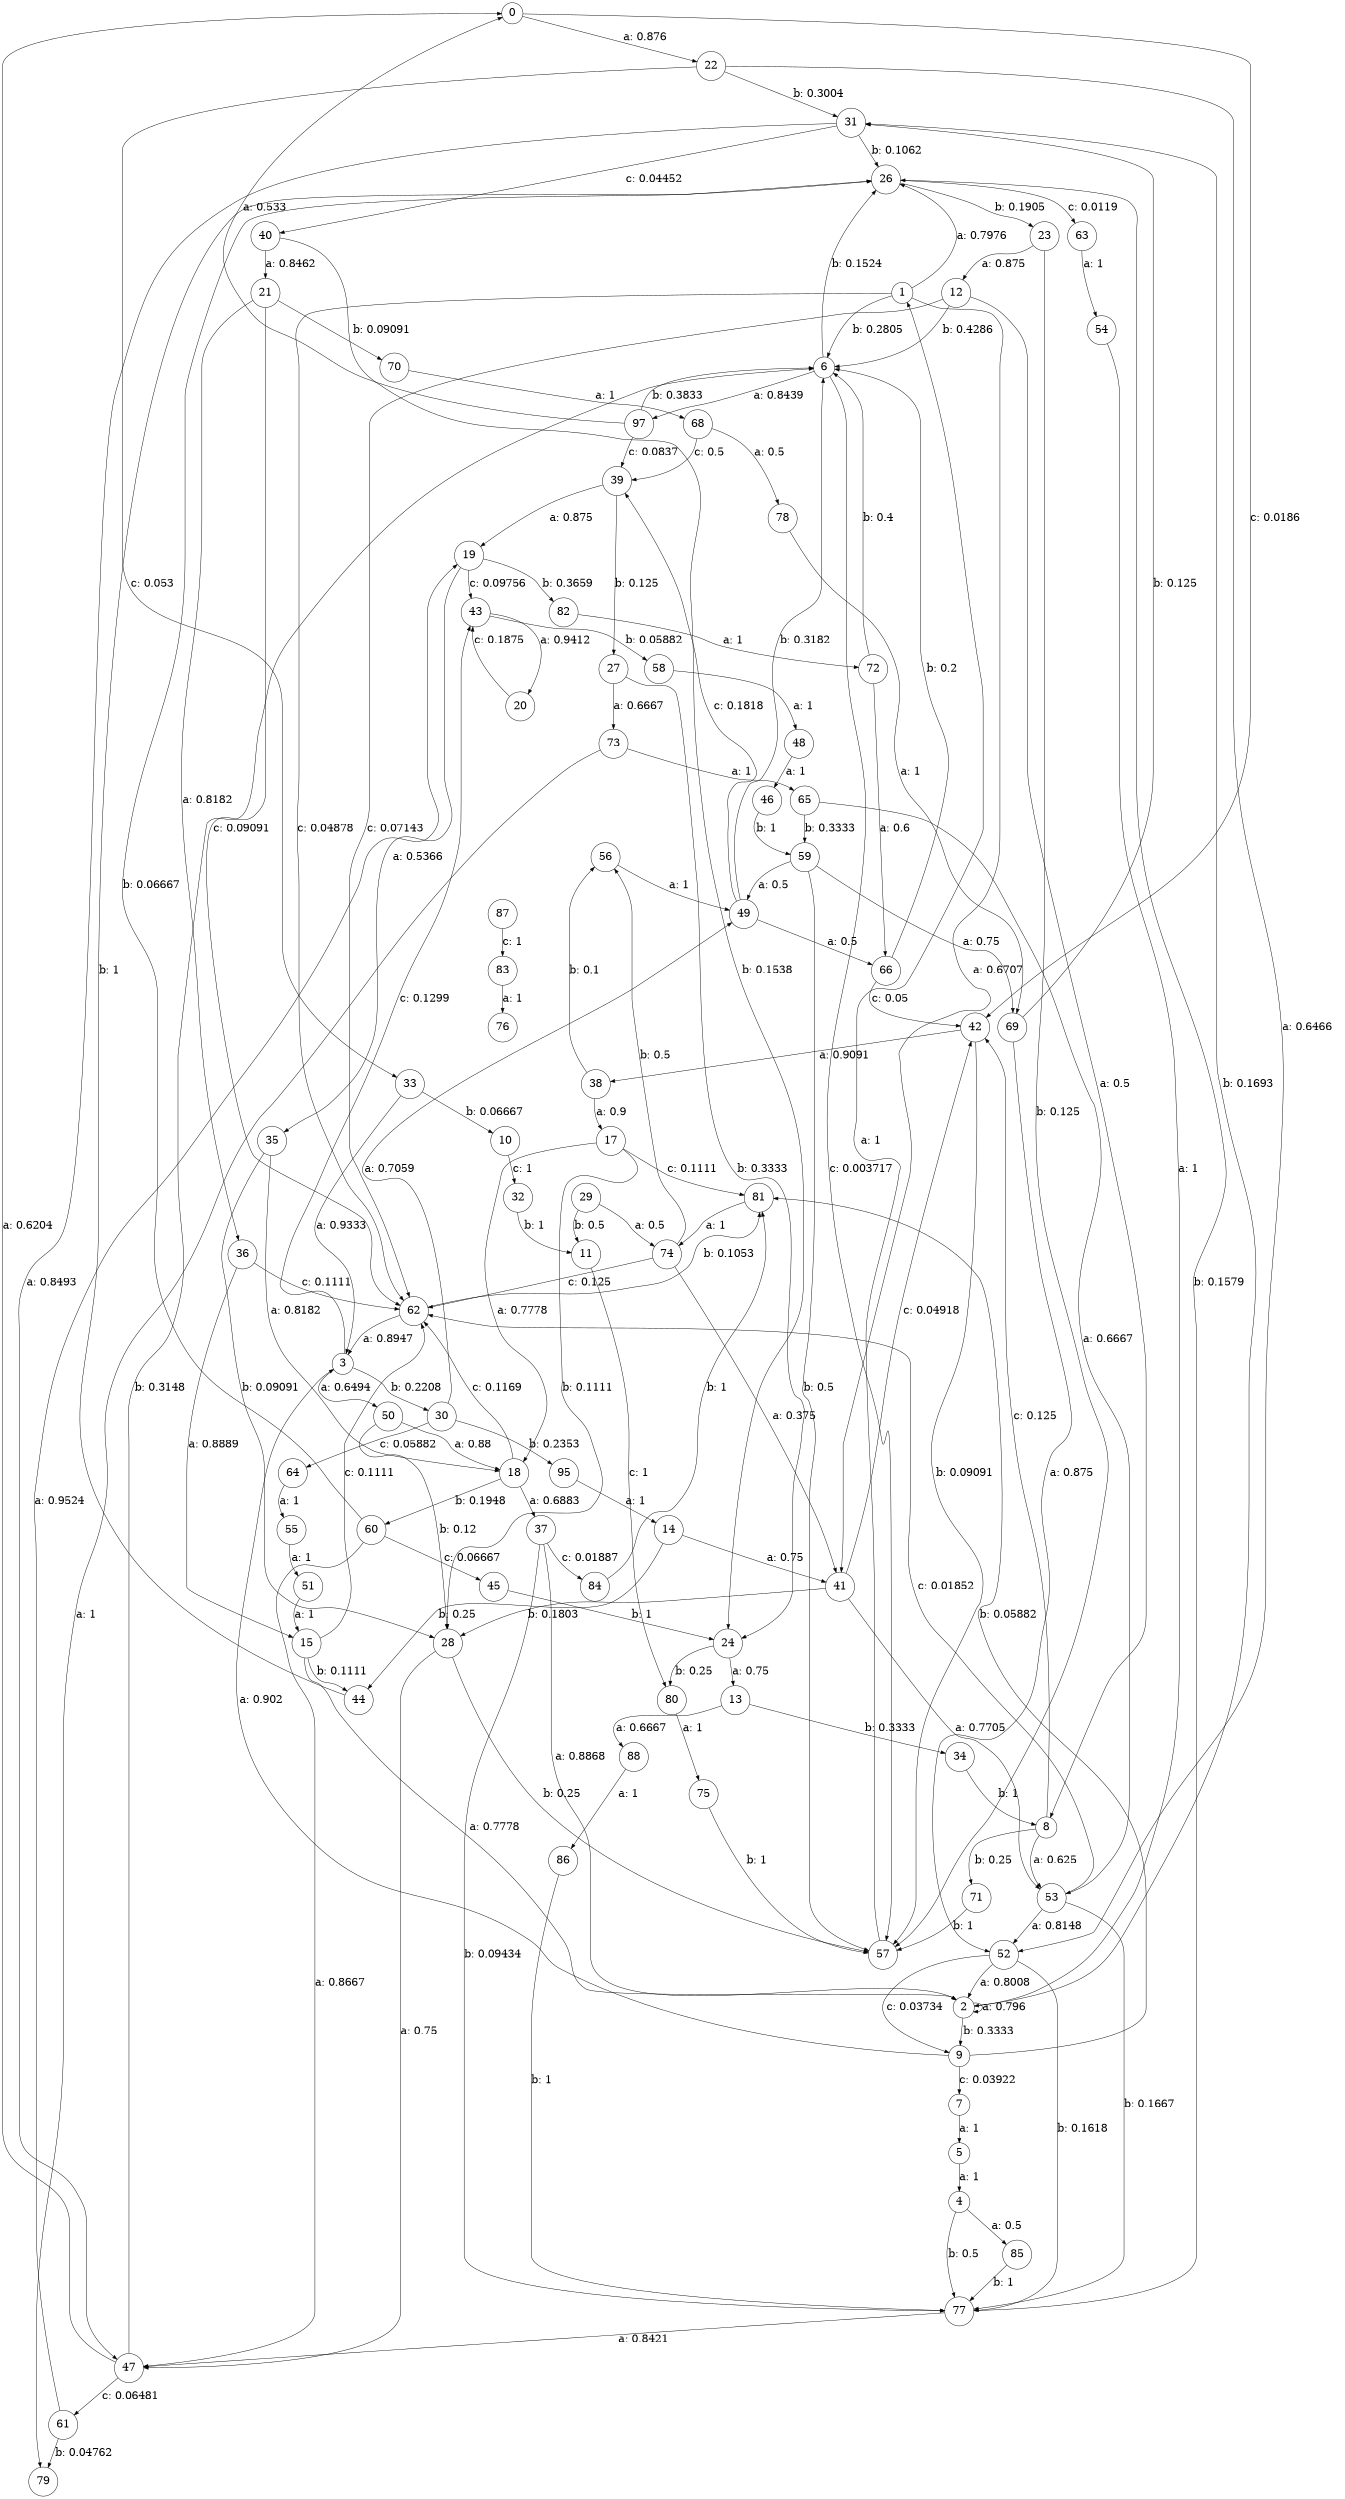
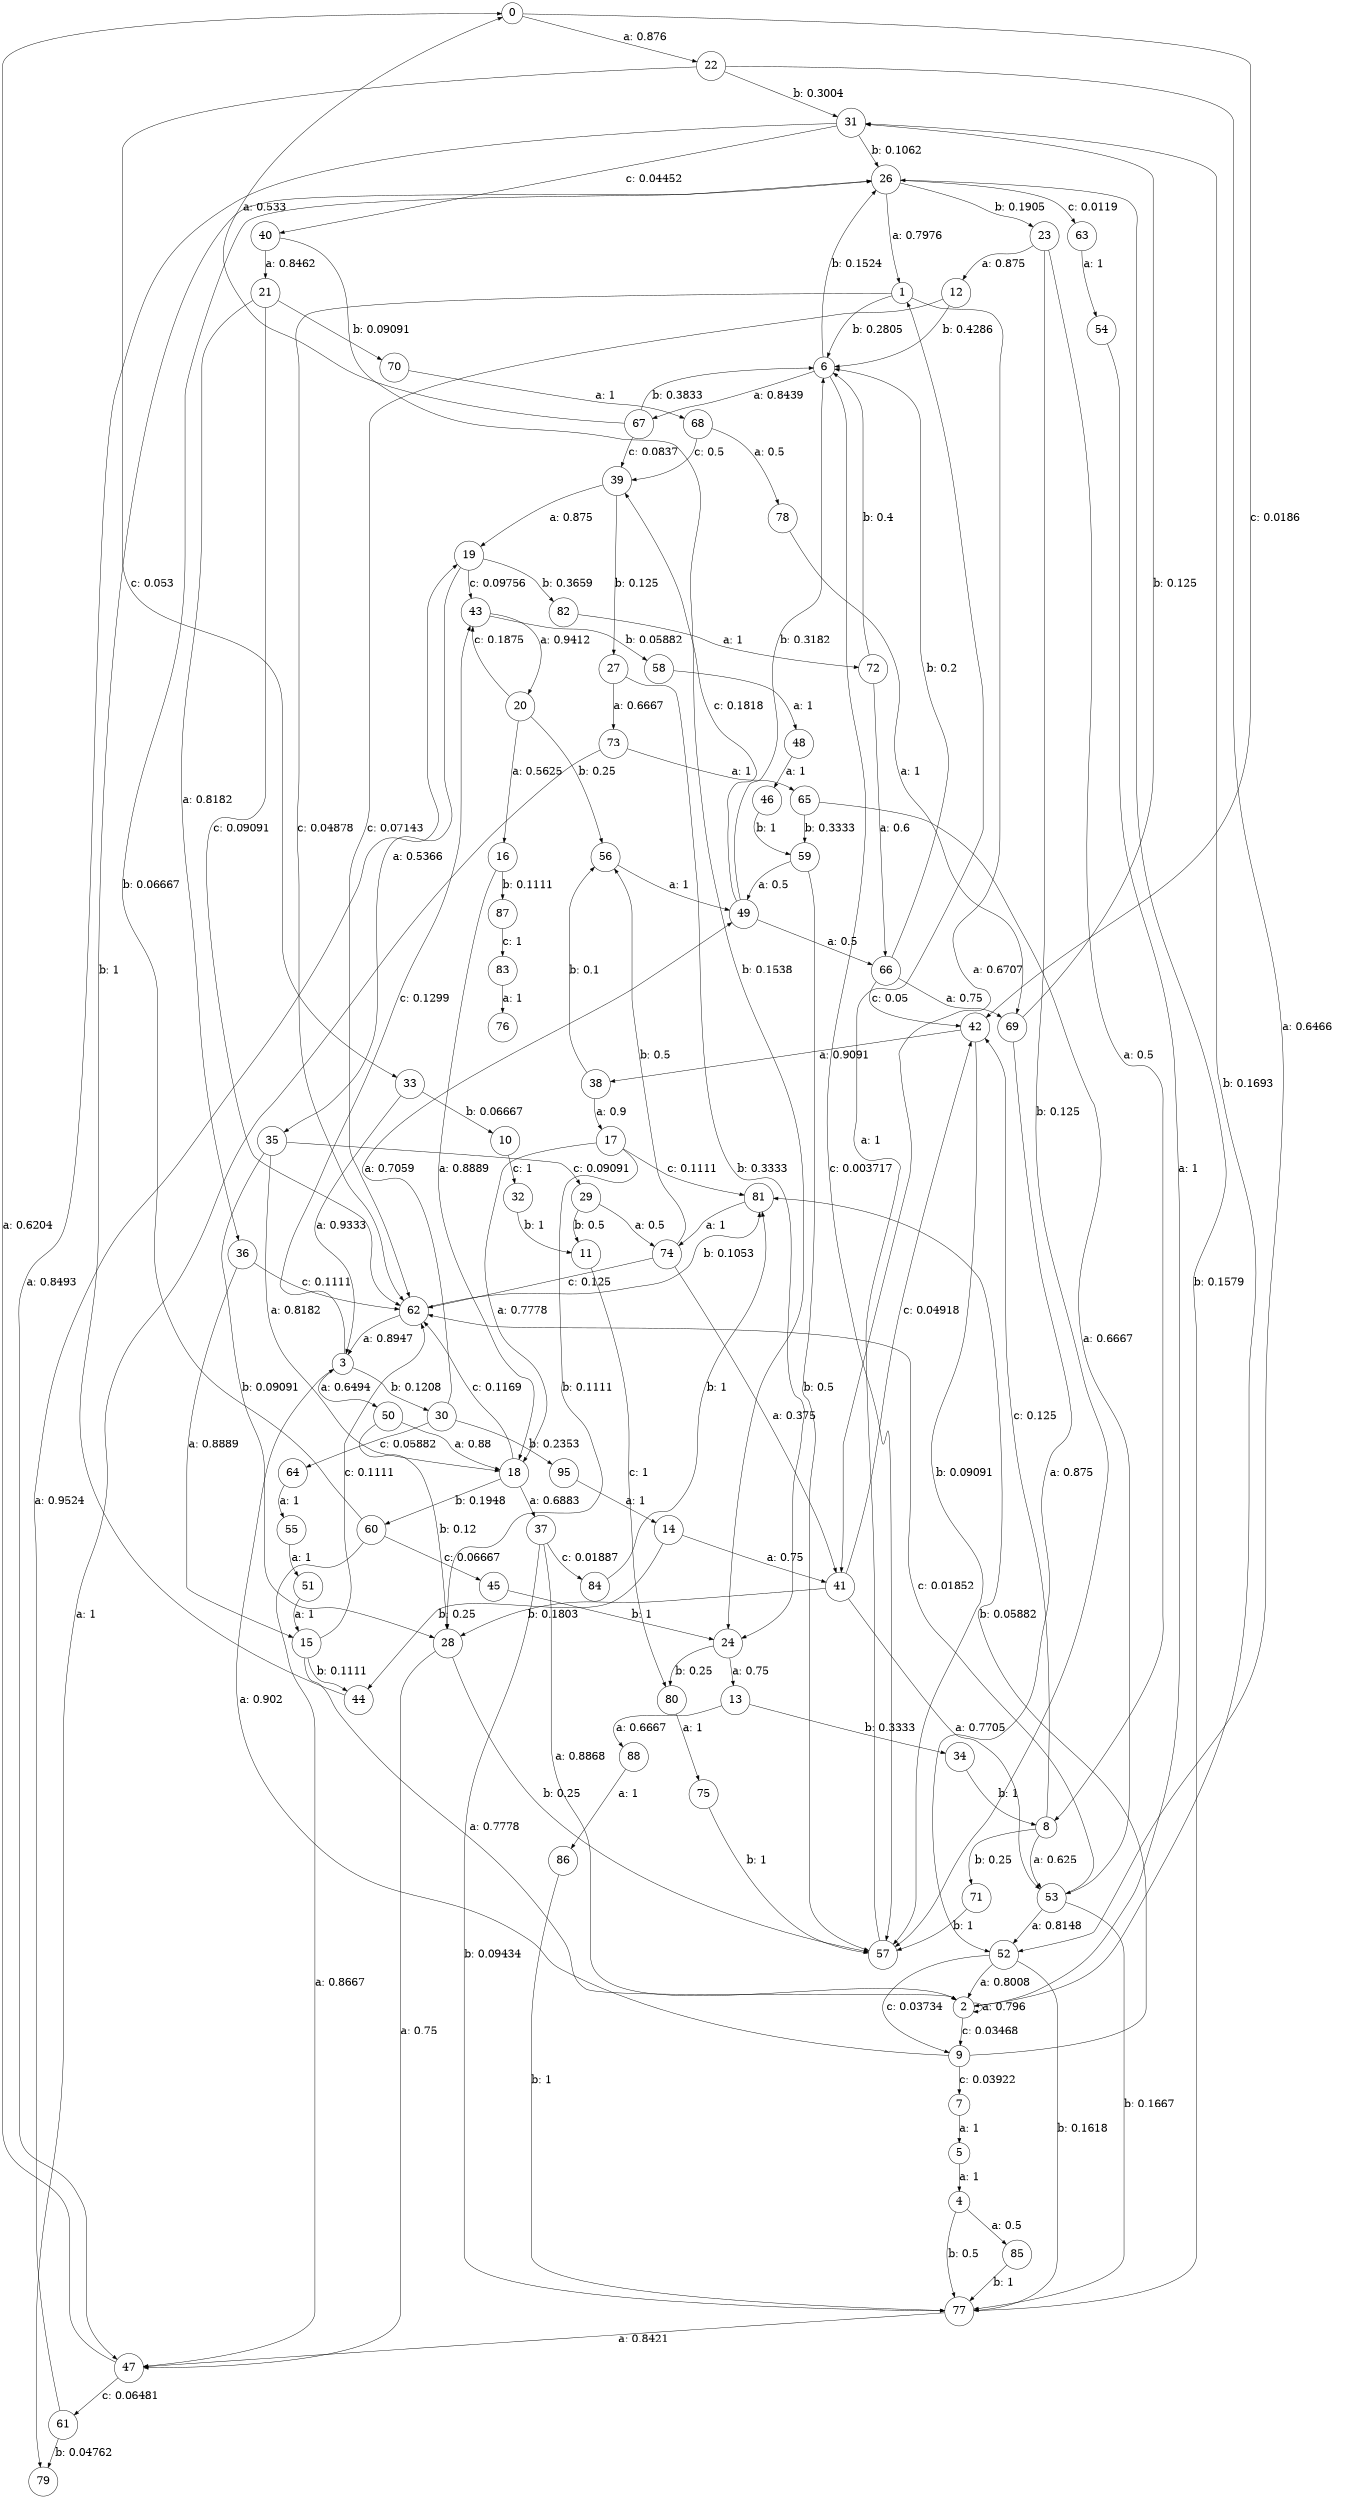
edge "1" -> "26": reversed
node "97": label "97" -> "67"
edge "20" -> "56": added, label "b: 0.25"
node "16": added
edge "59" -> "69": now "66" -> "69"
edge "12" -> "8": now "23" -> "8"
edge "35" -> "29": added, label "c: 0.09091"
edge "47" -> "6": removed, label "b: 0.3148"
edge "3" -> "30": label "b: 0.2208   " -> "b: 0.1208   "
edge "2" -> "9": label "b: 0.3333   " -> "c: 0.03468  "
